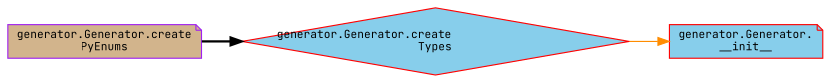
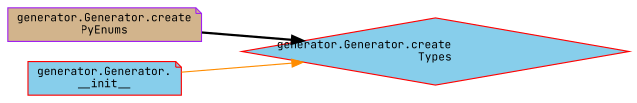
edge "generator.Generator.create Types" -> "generator.Generator. __init__": reversed
